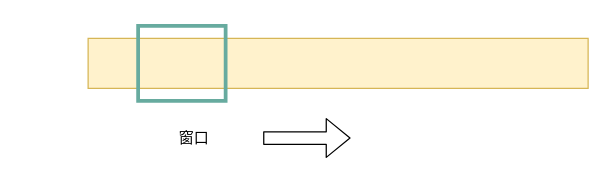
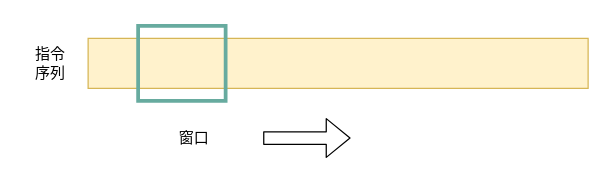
node "指令 序列": added
